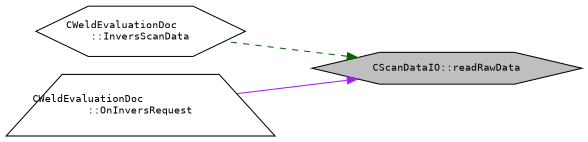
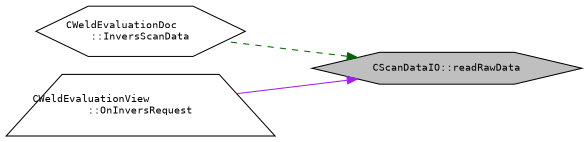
node "CWeldEvaluationDoc ::OnInversRequest": label "CWeldEvaluationDoc ::OnInversRequest" -> "CWeldEvaluationView ::OnInversRequest"
